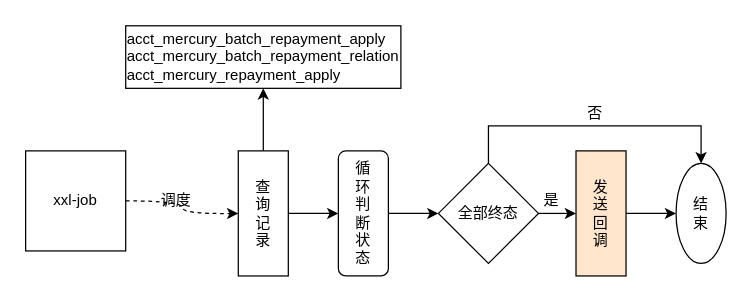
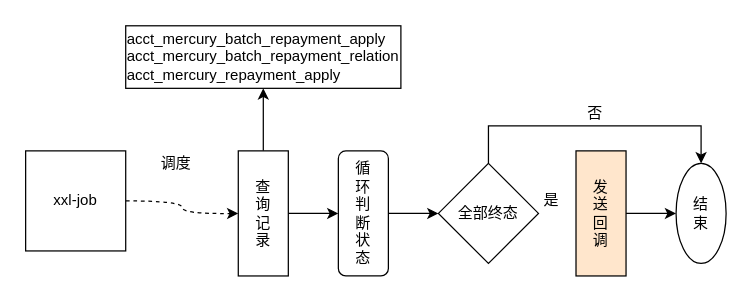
node "调度": moved (176, 201) -> (176, 163)
edge "全部终态" -> "发 送 回 调": removed
